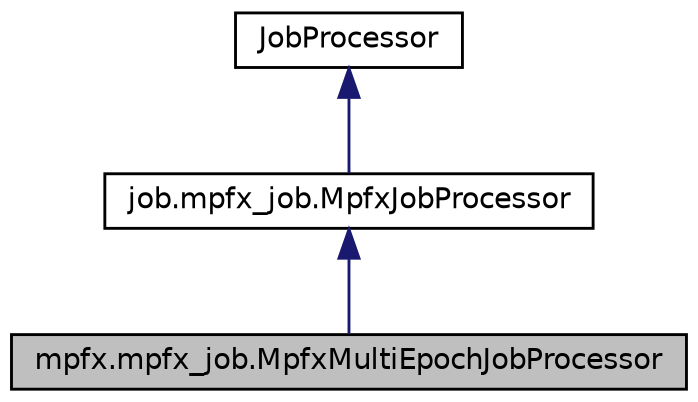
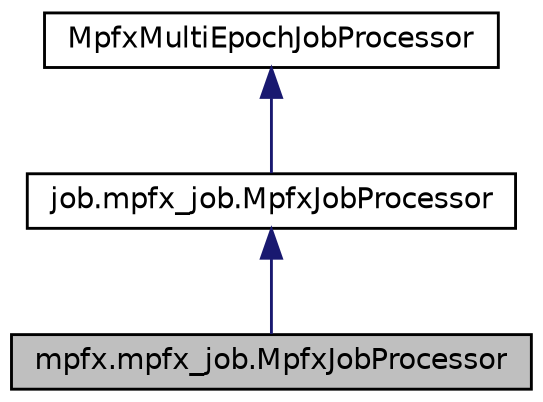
node "JobProcessor": label "JobProcessor" -> "MpfxMultiEpochJobProcessor"
node "mpfx.mpfx_job.MpfxMultiEpochJobProcessor": label "mpfx.mpfx_job.MpfxMultiEpochJobProcessor" -> "mpfx.mpfx_job.MpfxJobProcessor"
